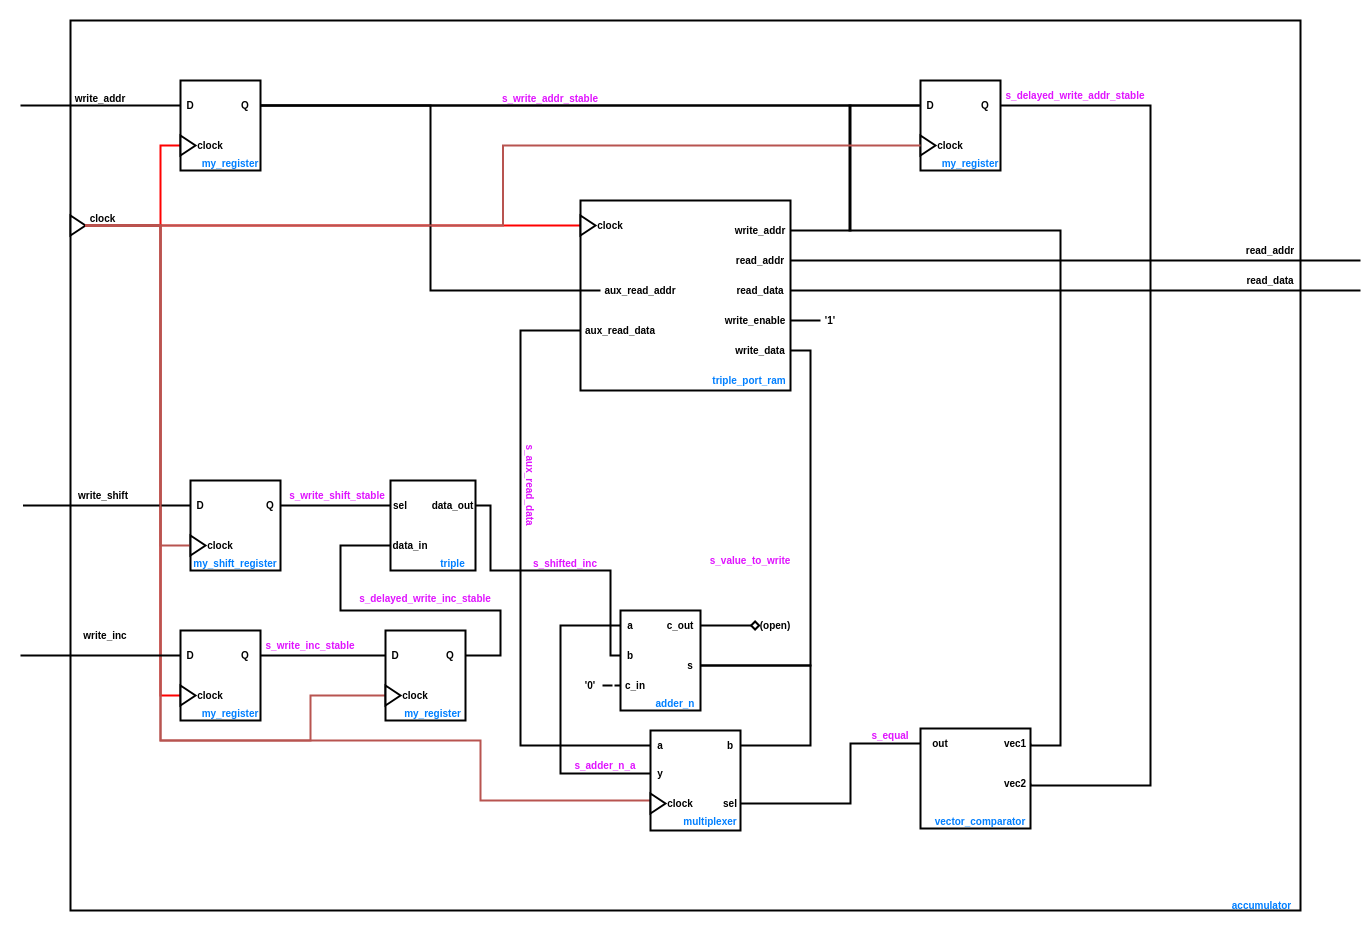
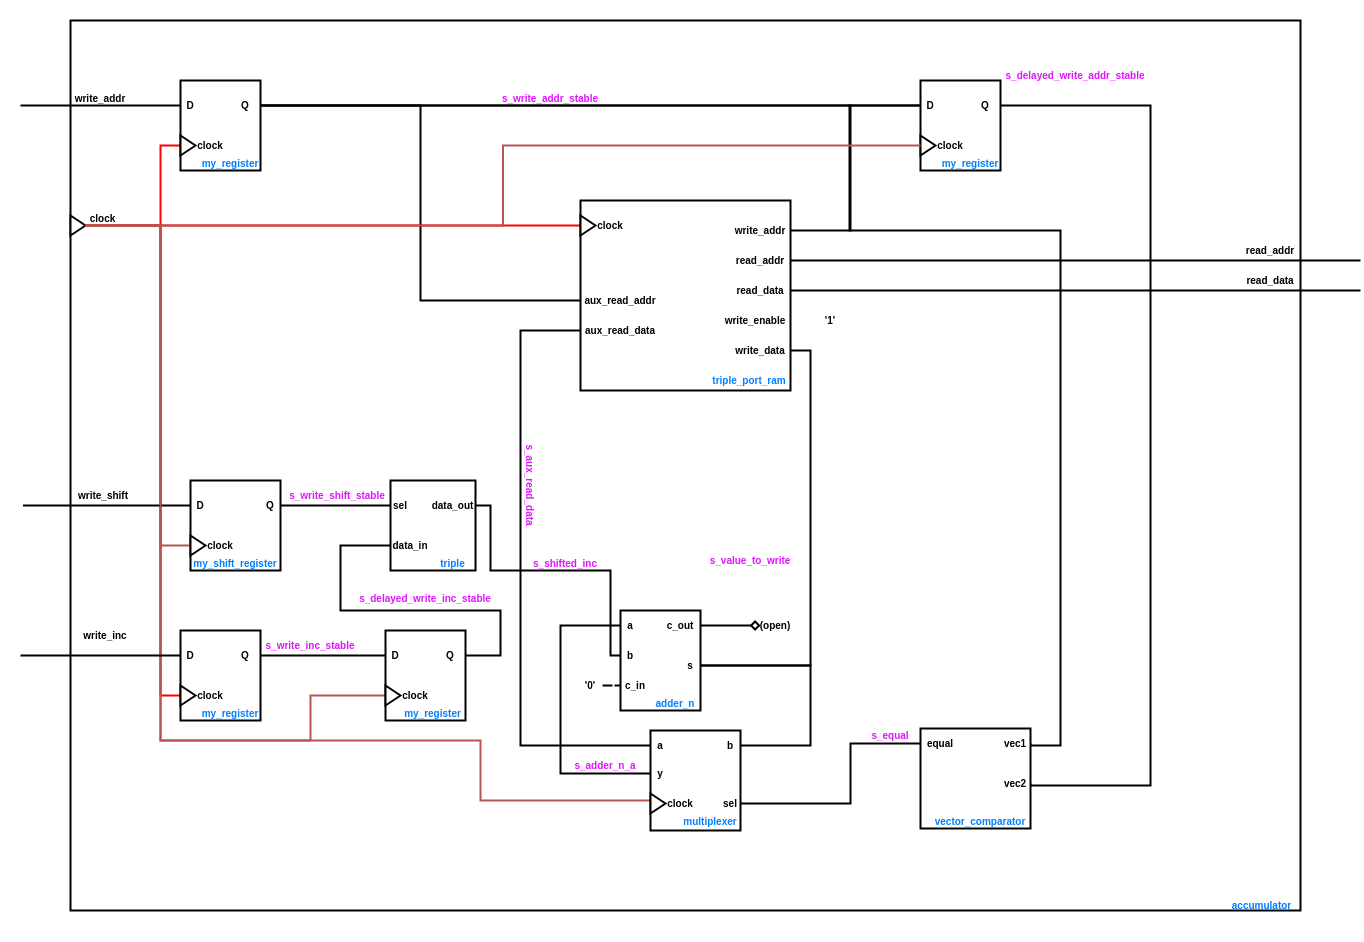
node "s_delayed_write_addr_stable": moved (1076, 96) -> (1076, 76)
node "aux_read_addr": moved (641, 291) -> (621, 301)
edge "write_enable" -- "'1'": removed
node "out": label "out" -> "equal"
